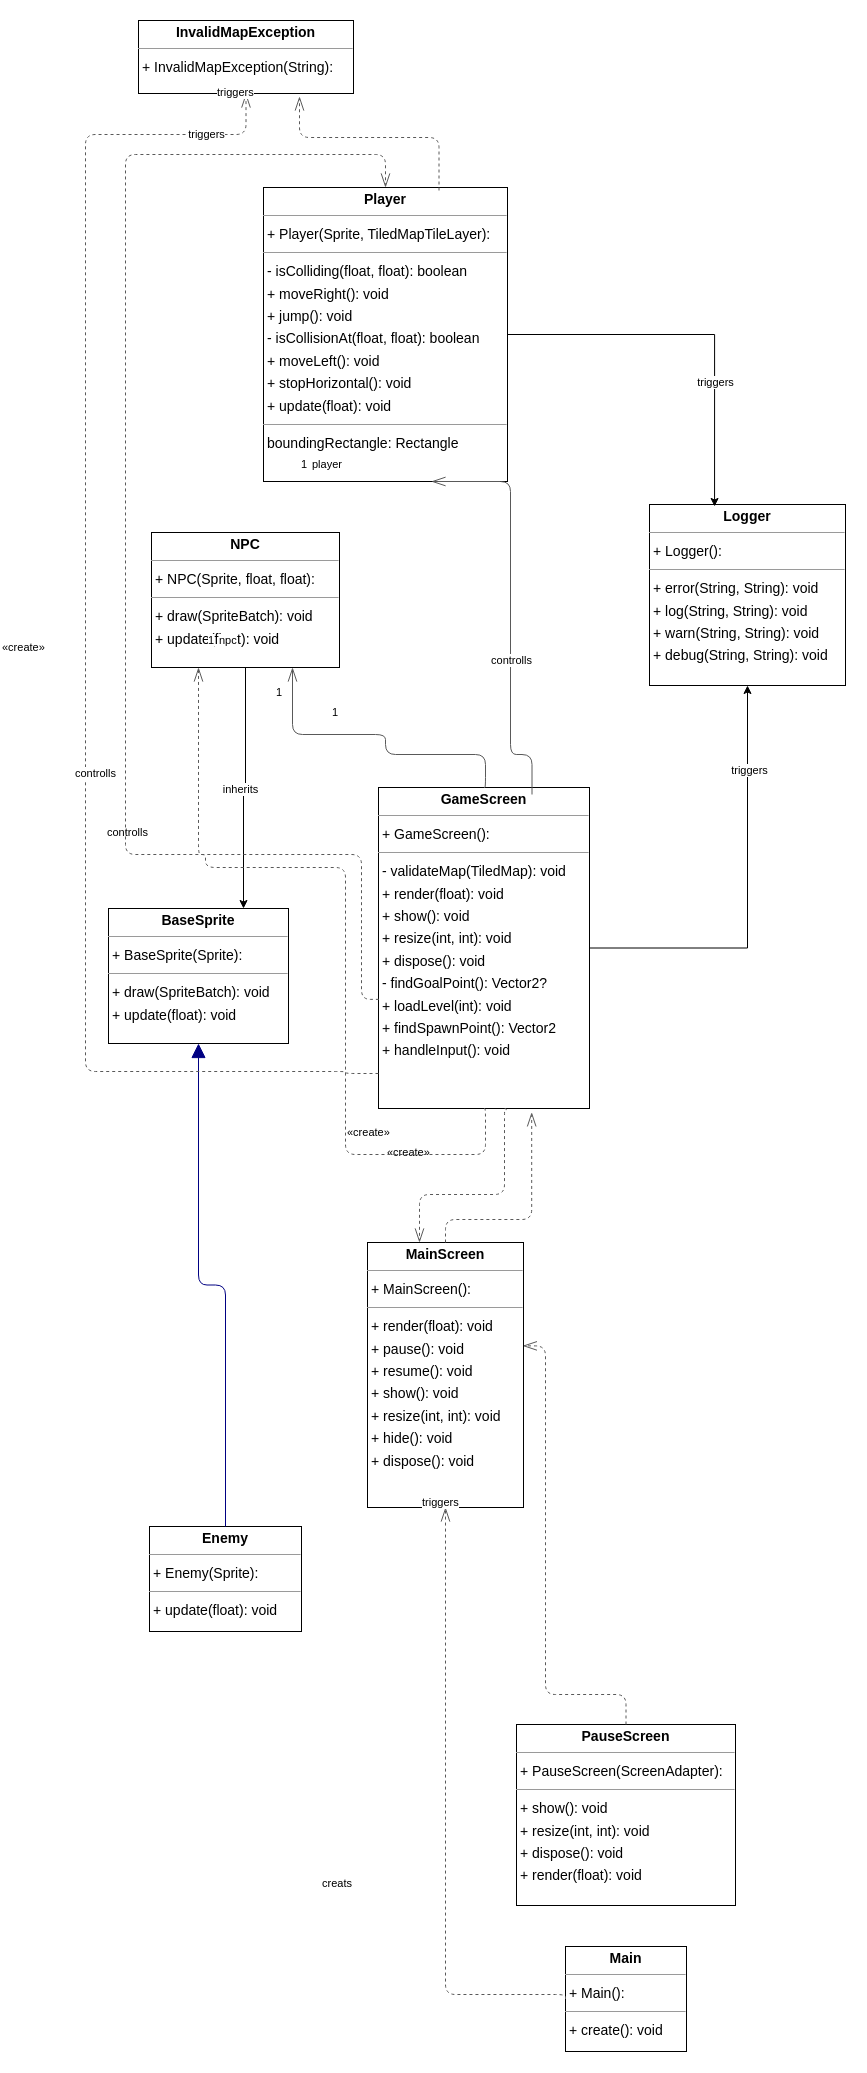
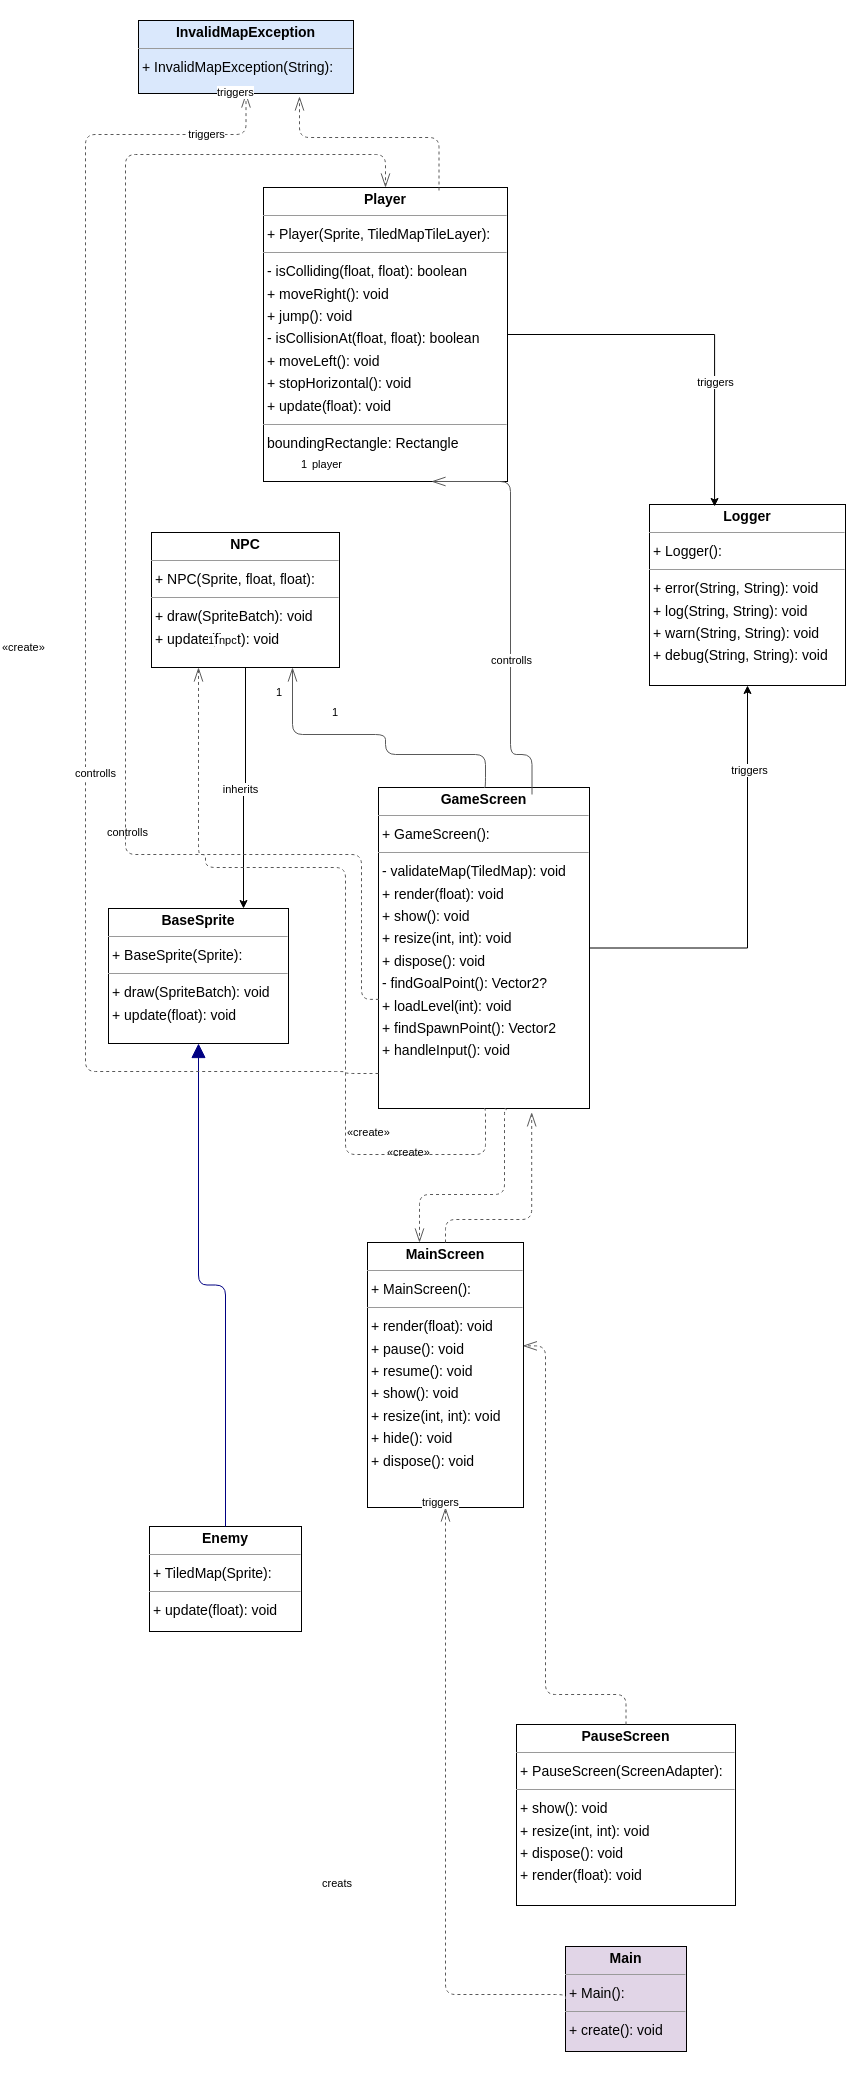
node "InvalidMapException + InvalidMapException(String):": fillcolor #ffffff -> #dae8fc
node "Enemy + Enemy(Sprite): + update(float): void": label "Enemy + Enemy(Sprite): + update(float): void" -> "Enemy + TiledMap(Sprite): + update(float): void"
node "Main + Main(): + create(): void": fillcolor #ffffff -> #e1d5e7
